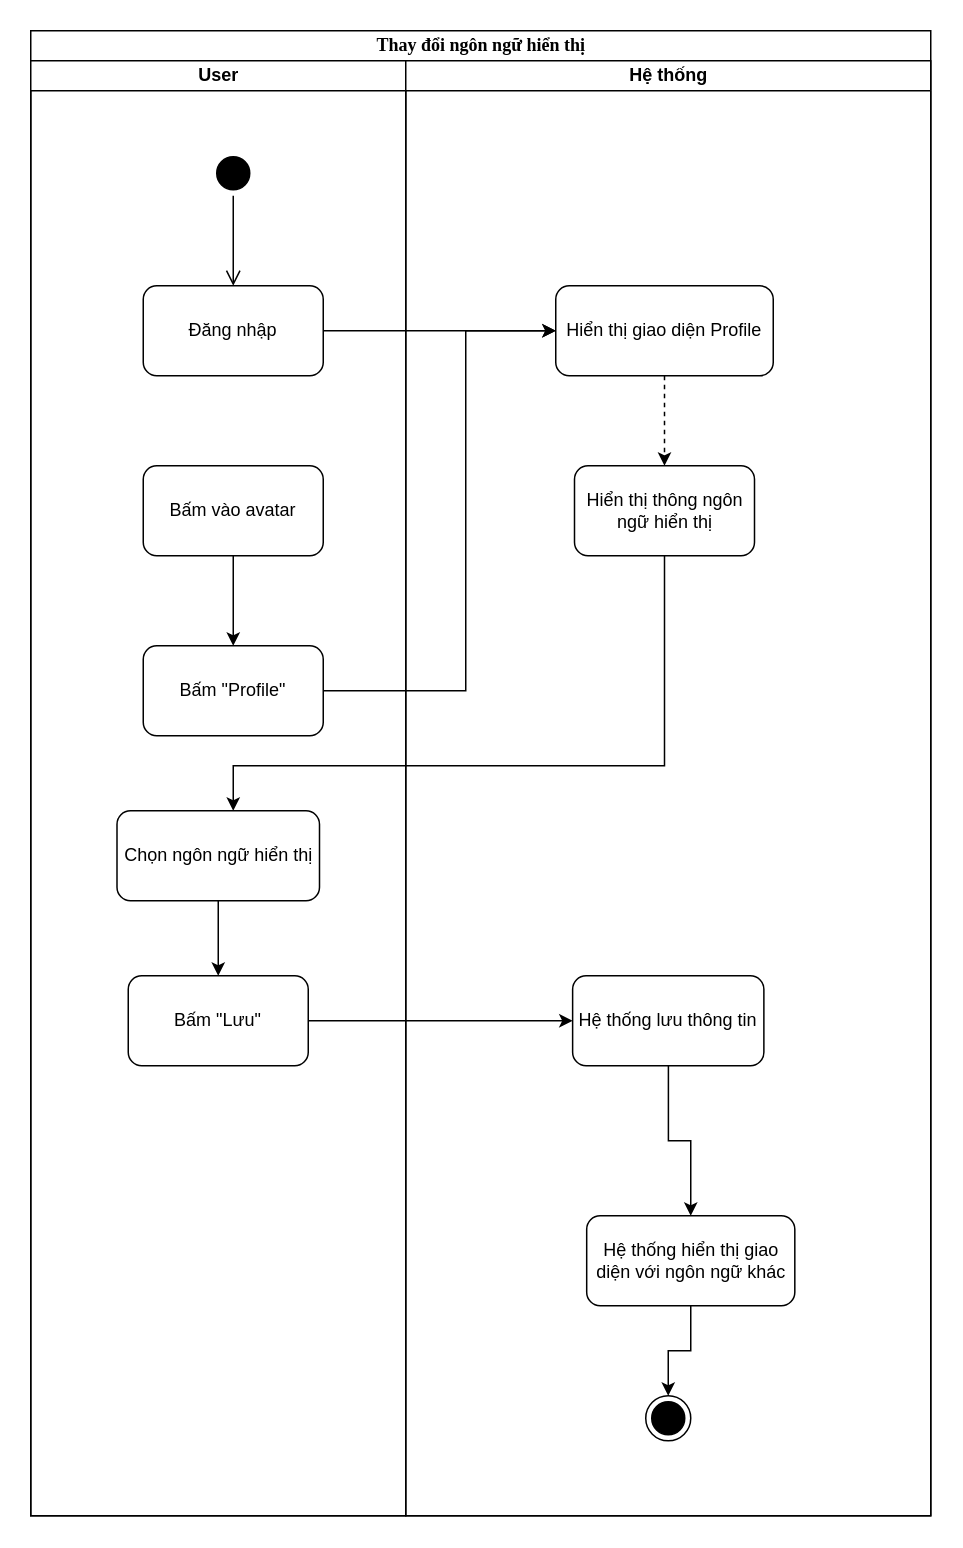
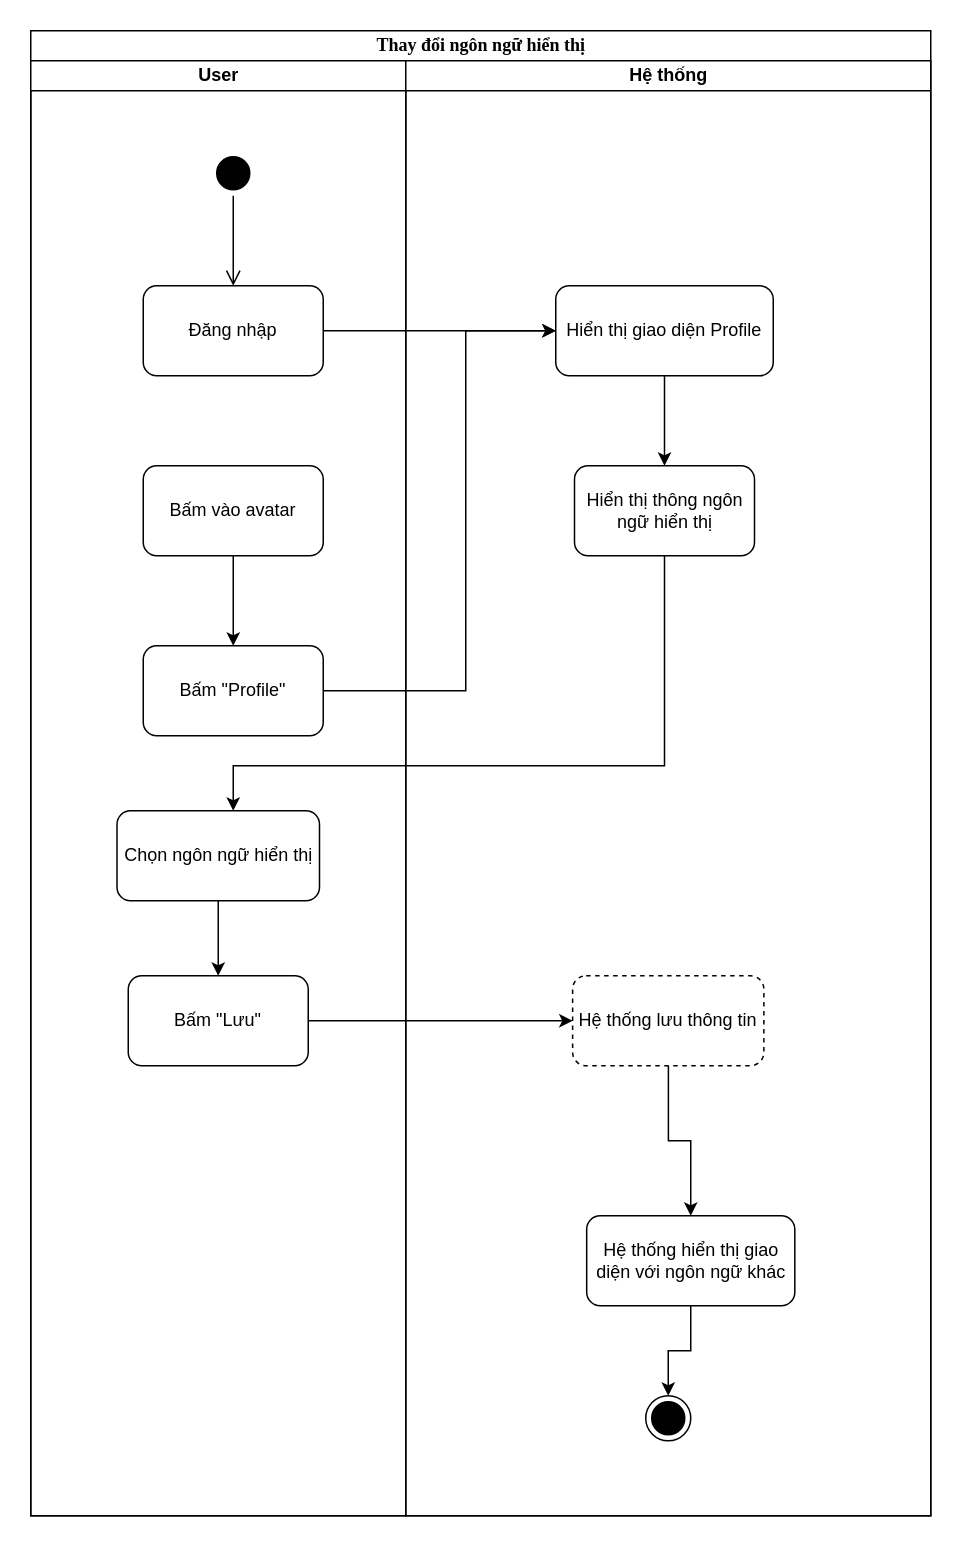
edge "Hiển thị giao diện Profile" -> "Hiển thị thông ngôn ngữ hiển thị": style dashed -> solid
node "Hệ thống lưu thông tin": style solid -> dashed
